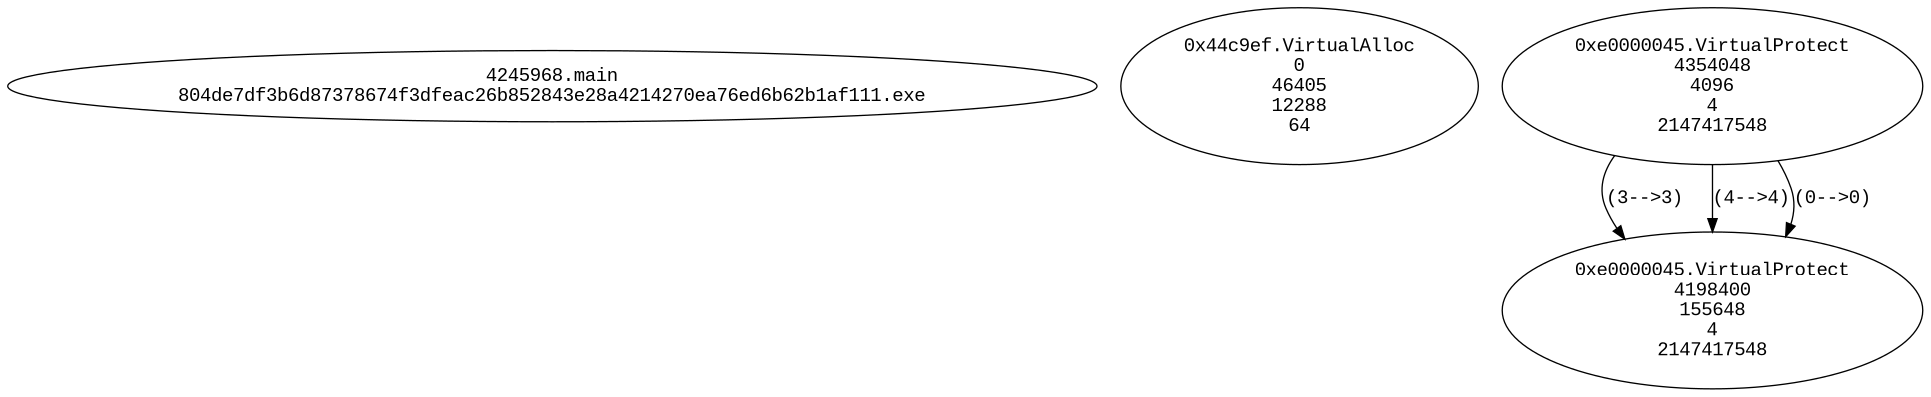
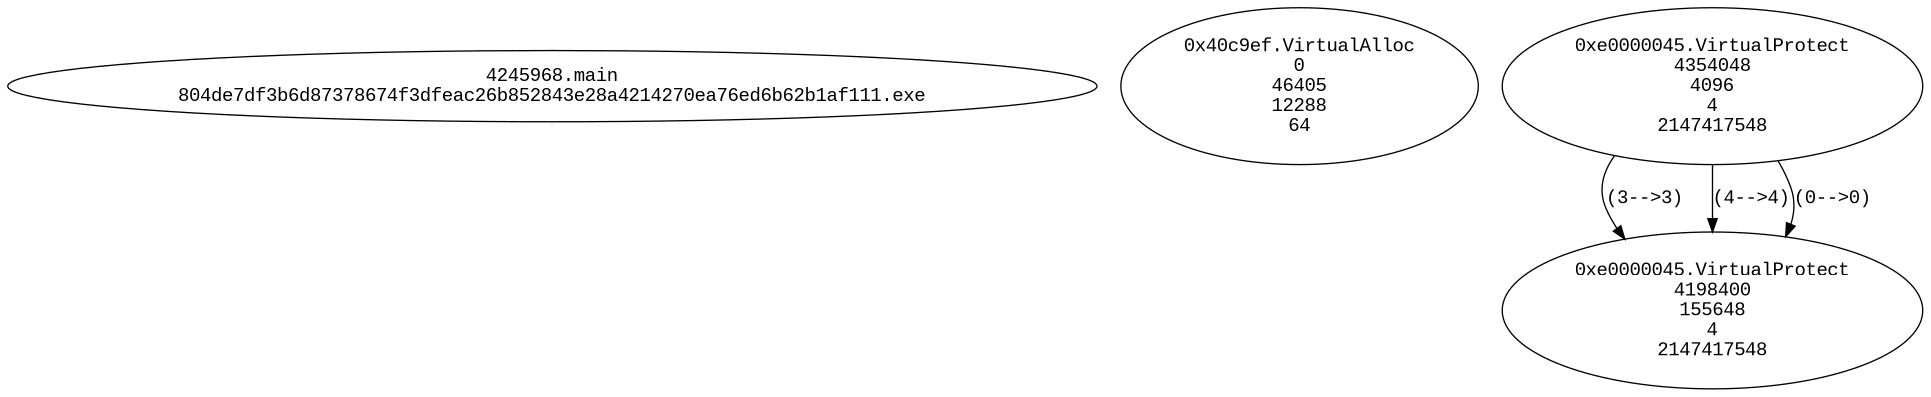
node "0x44c9ef.VirtualAlloc 0 46405 12288 64": label "0x44c9ef.VirtualAlloc 0 46405 12288 64" -> "0x40c9ef.VirtualAlloc 0 46405 12288 64"
